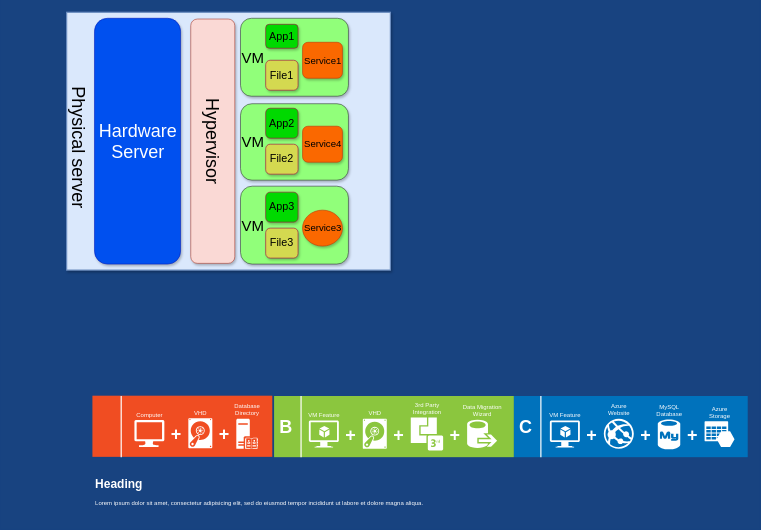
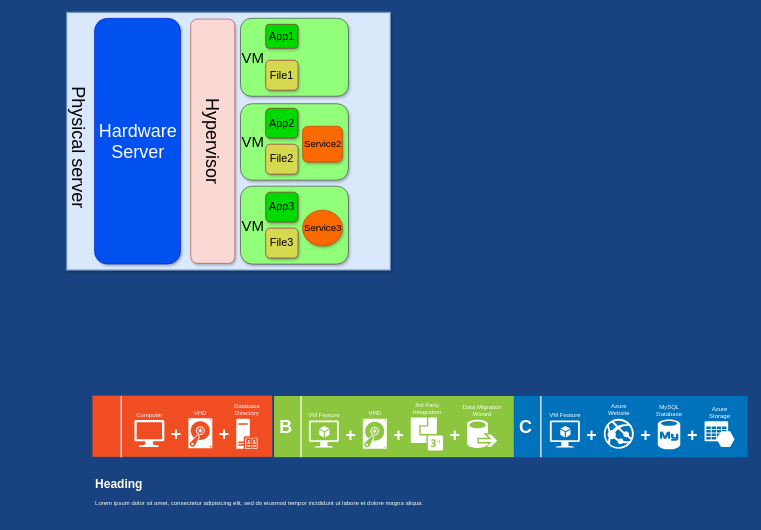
node "Service1": removed
node "Service4": label "Service4" -> "Service2"
